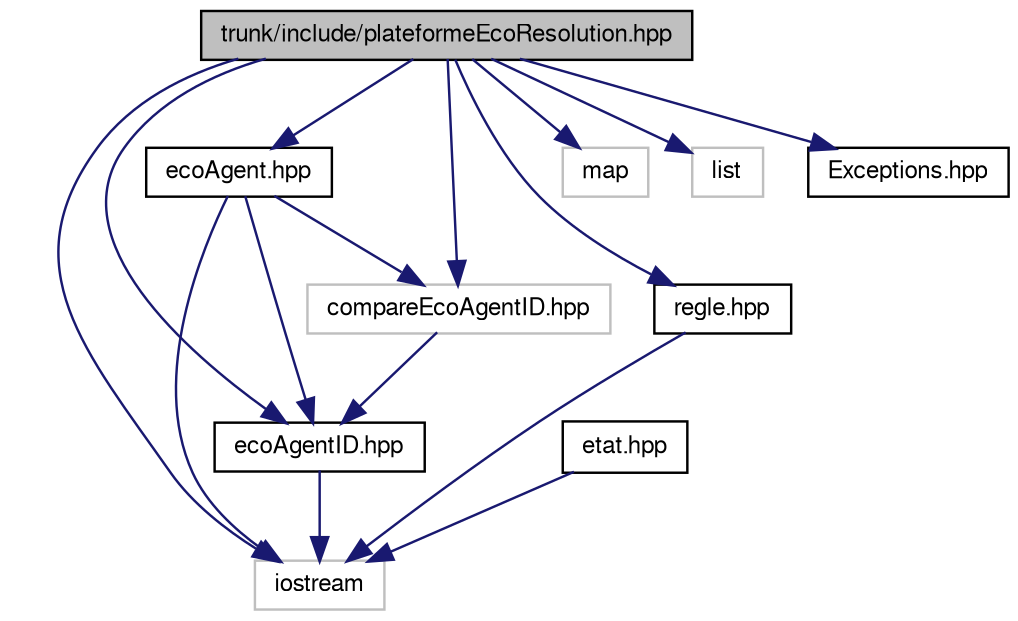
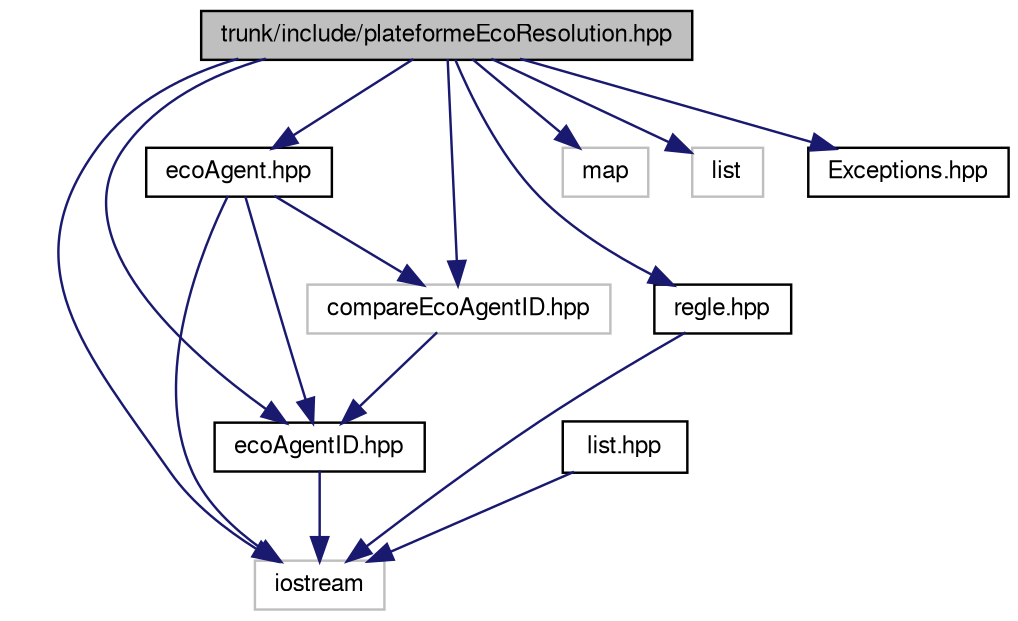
node "etat.hpp": label "etat.hpp" -> "list.hpp"
